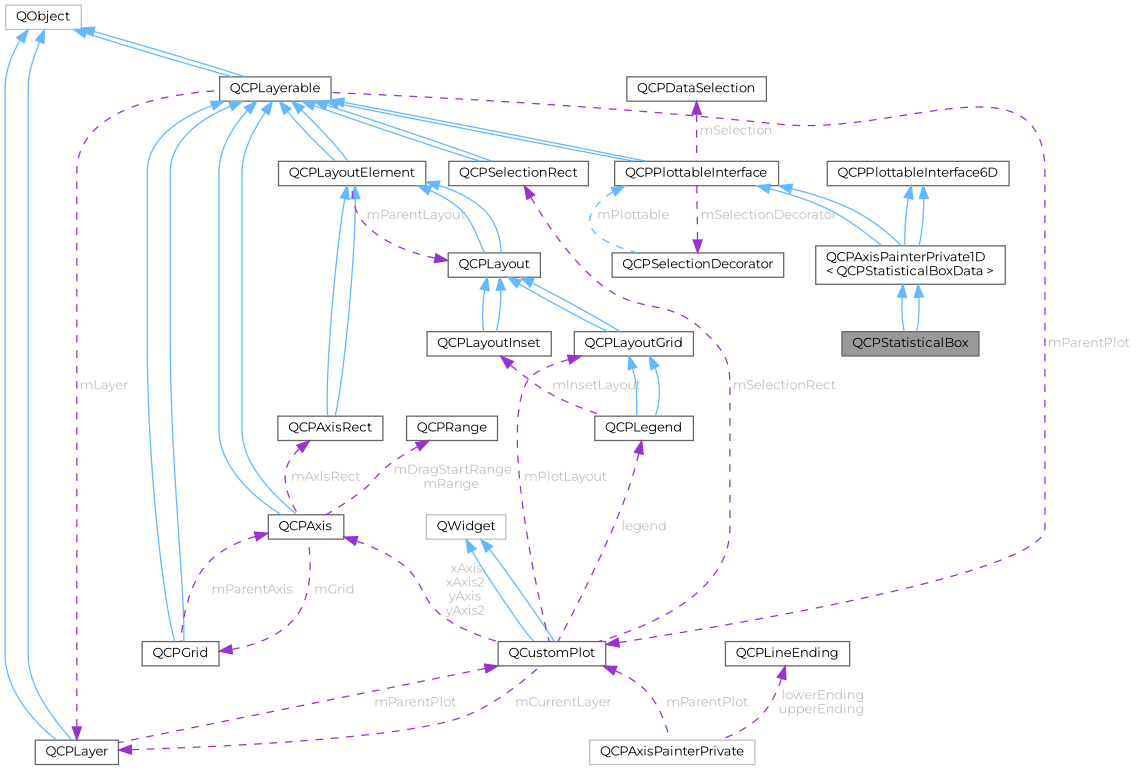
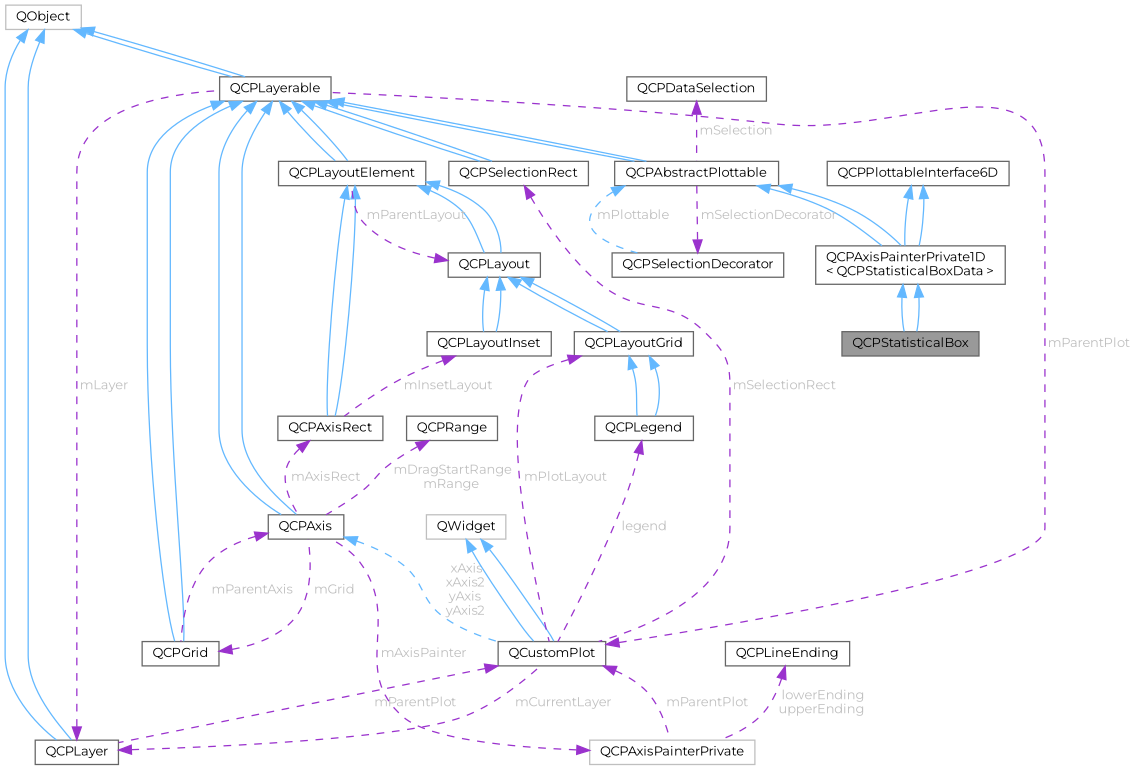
node "QCPPlottableInterface": label "QCPPlottableInterface" -> "QCPAbstractPlottable"
edge "QCPLegend" -> "QCPLayoutInset": now "QCPAxisRect" -> "QCPLayoutInset"
edge "QCustomPlot" -> "QCPAxis": color darkorchid3 -> steelblue1
edge "QCPAxis" -> "QCPAxisPainterPrivate": added, label "mAxisPainter"
